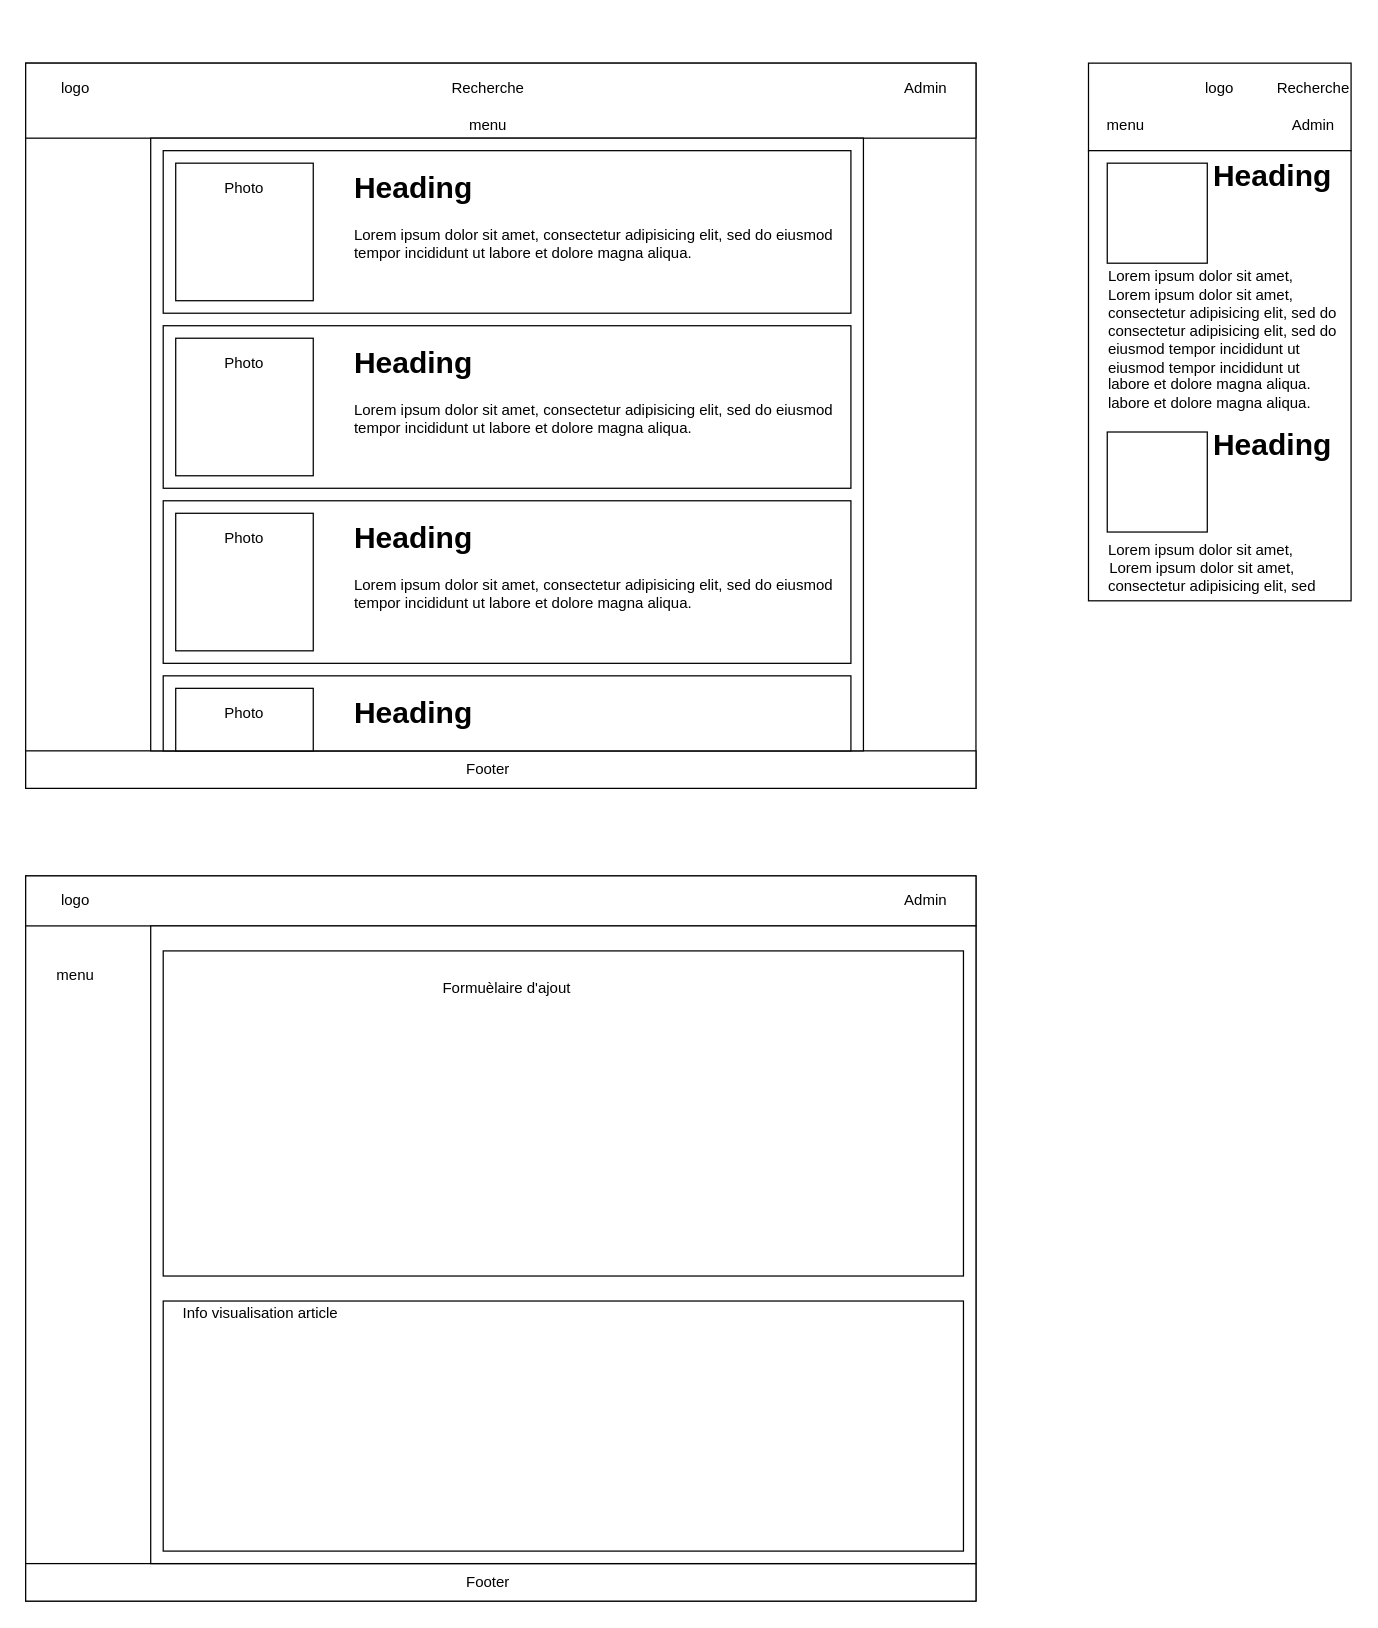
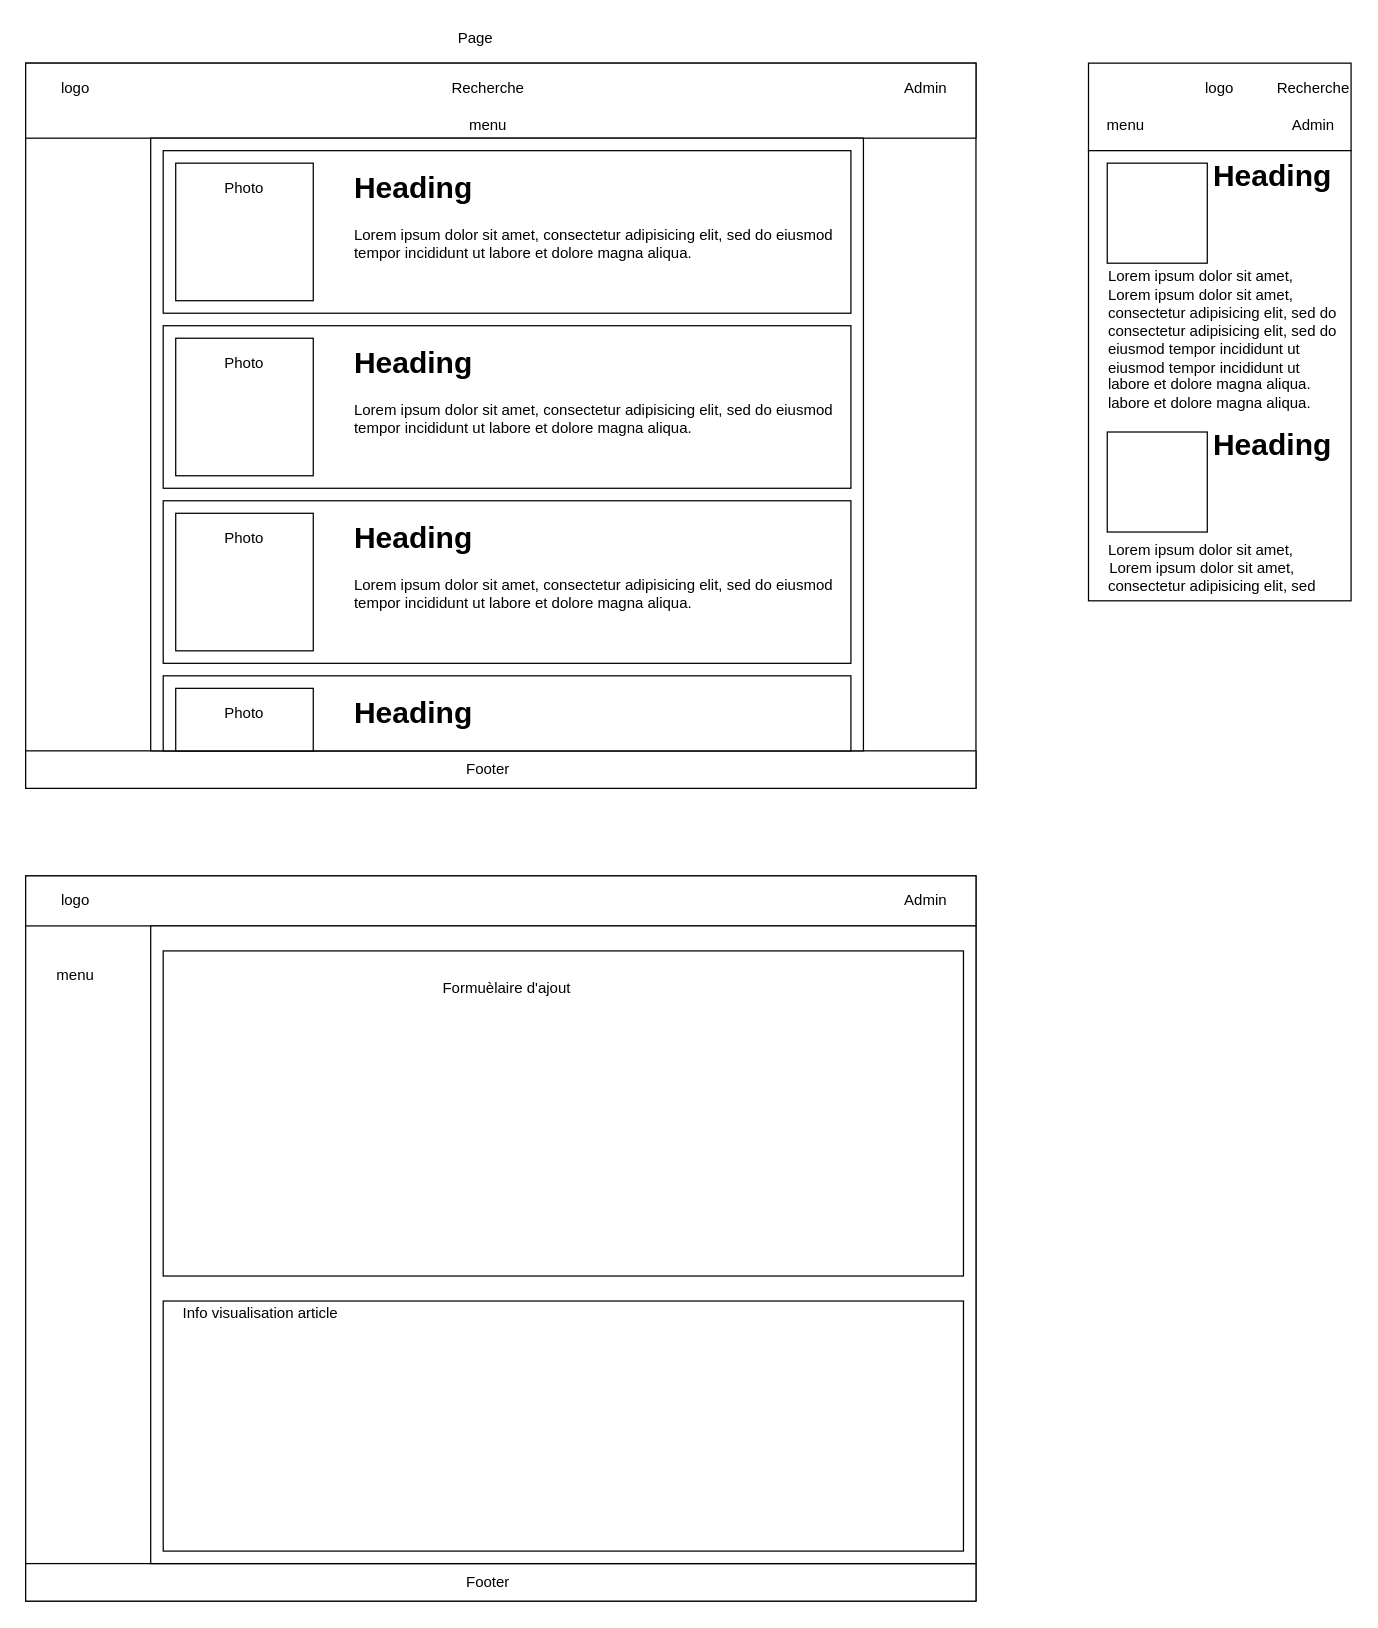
node "Page": added
